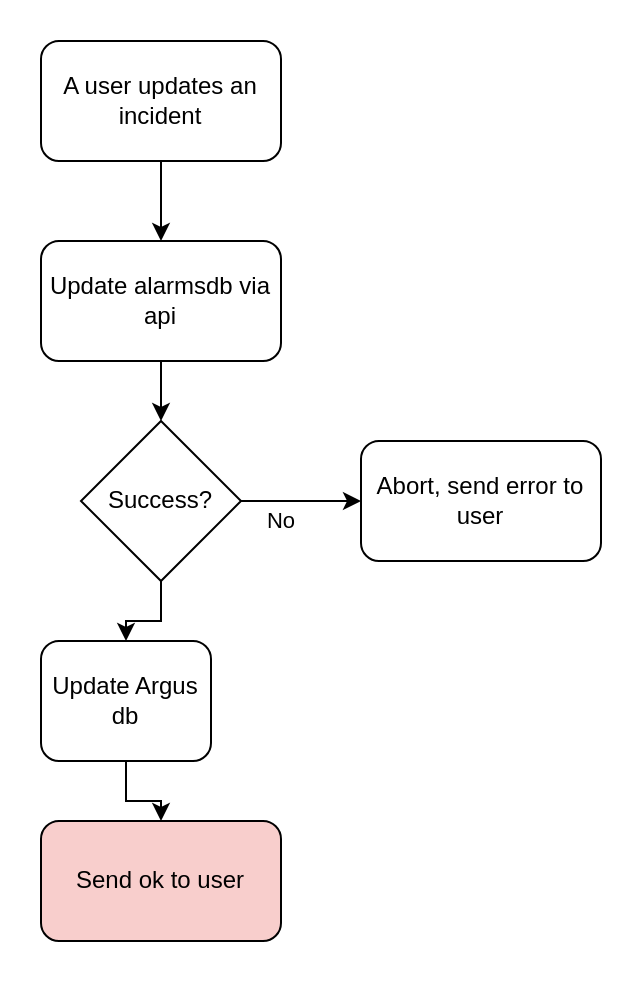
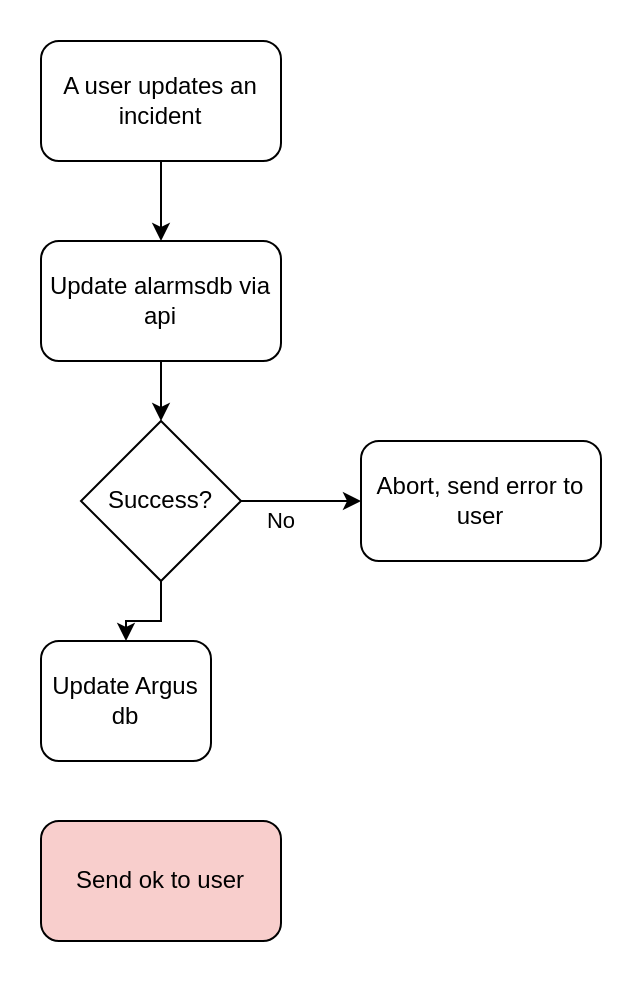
edge "Update Argus db" -> "Send ok to user": removed
